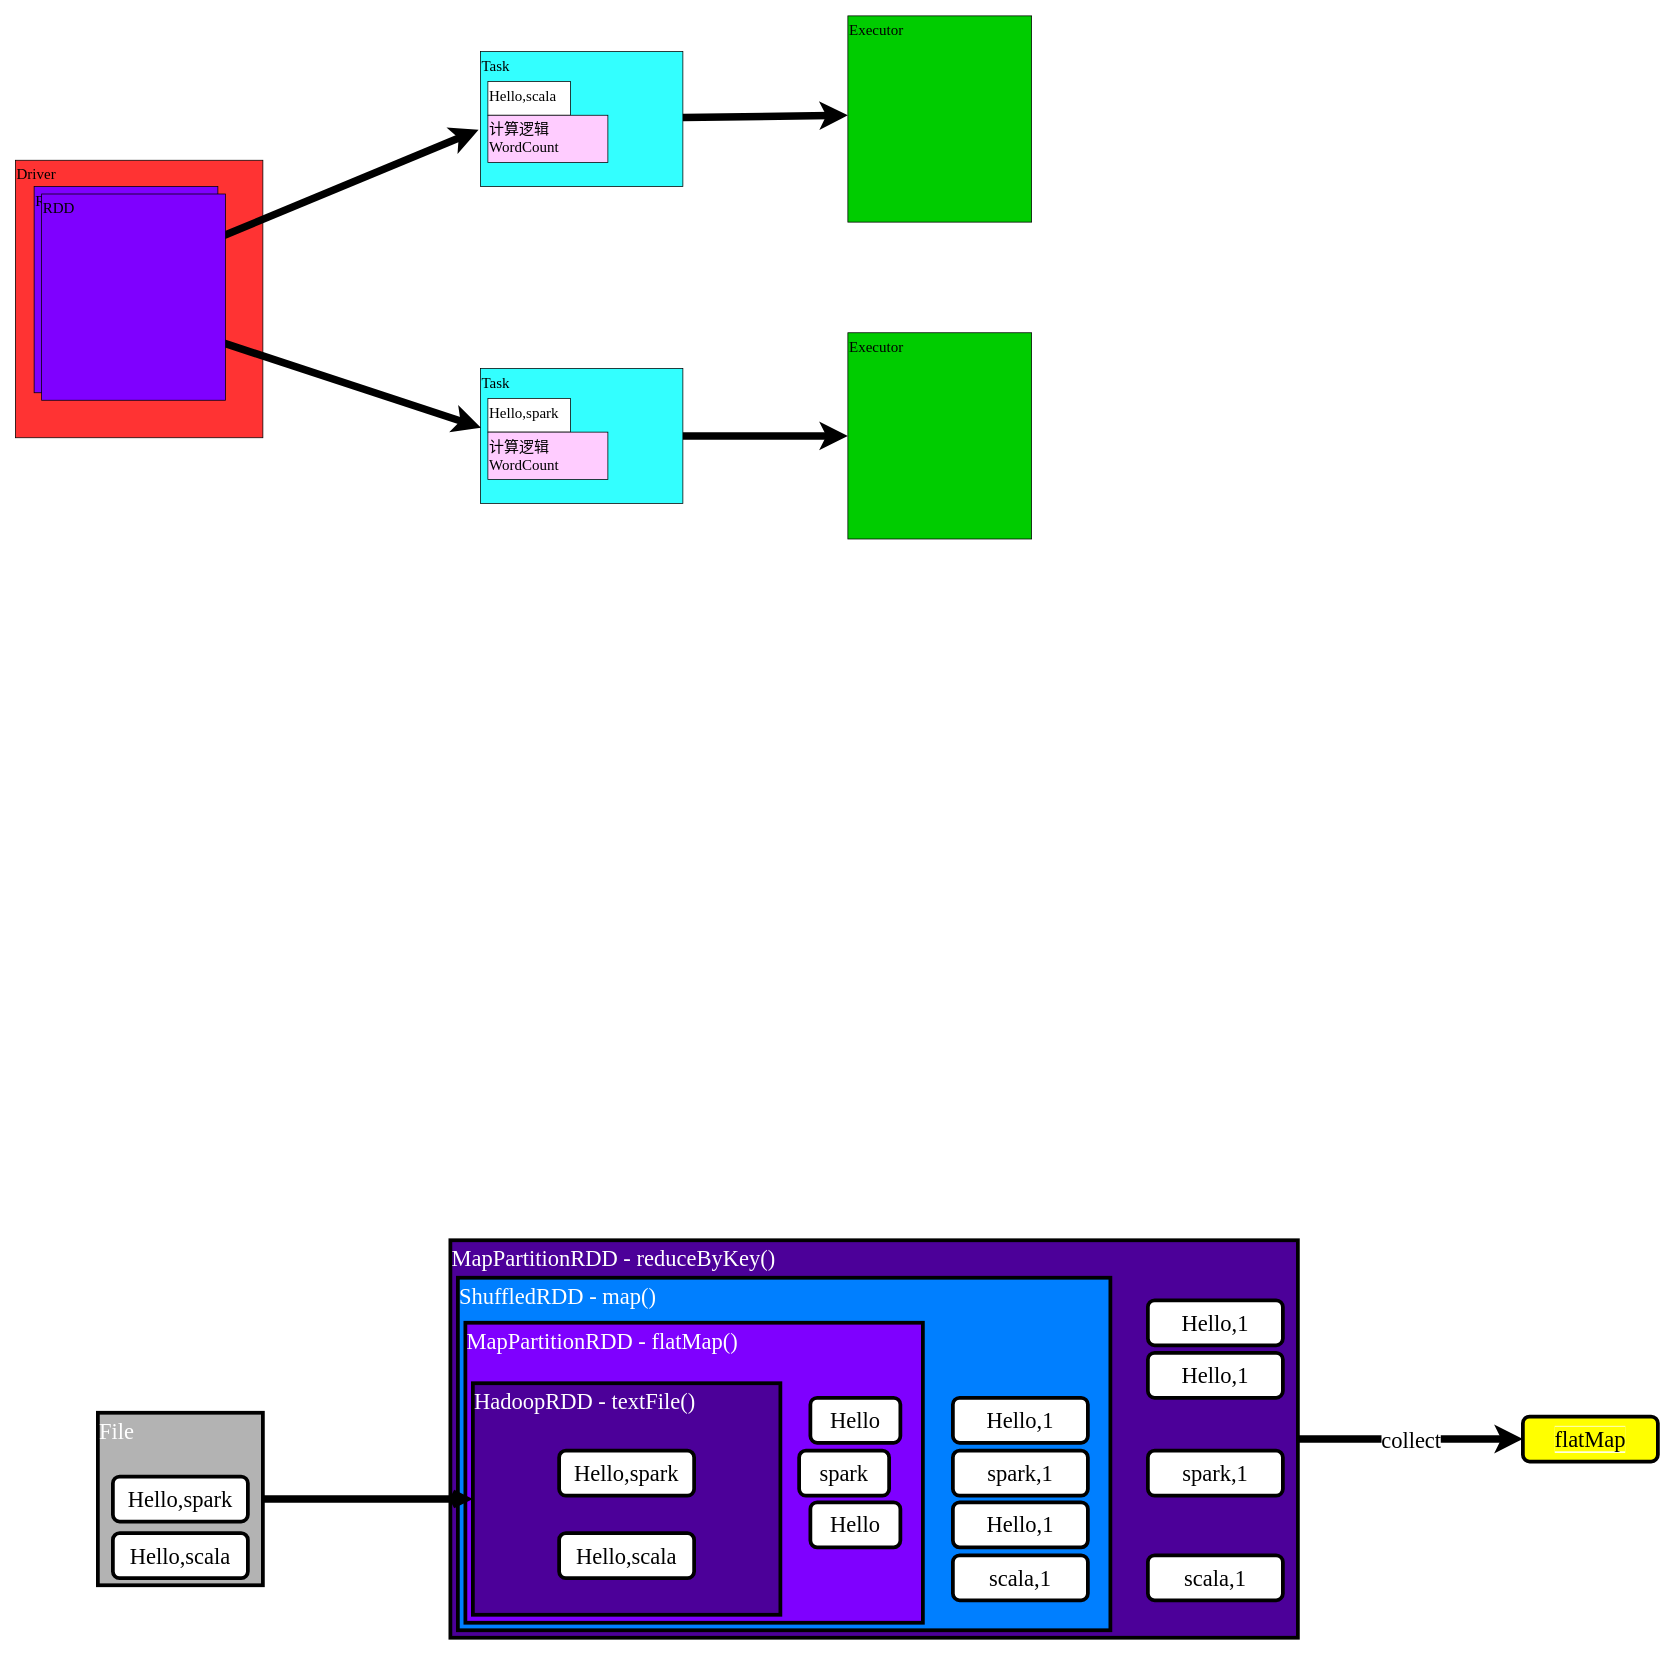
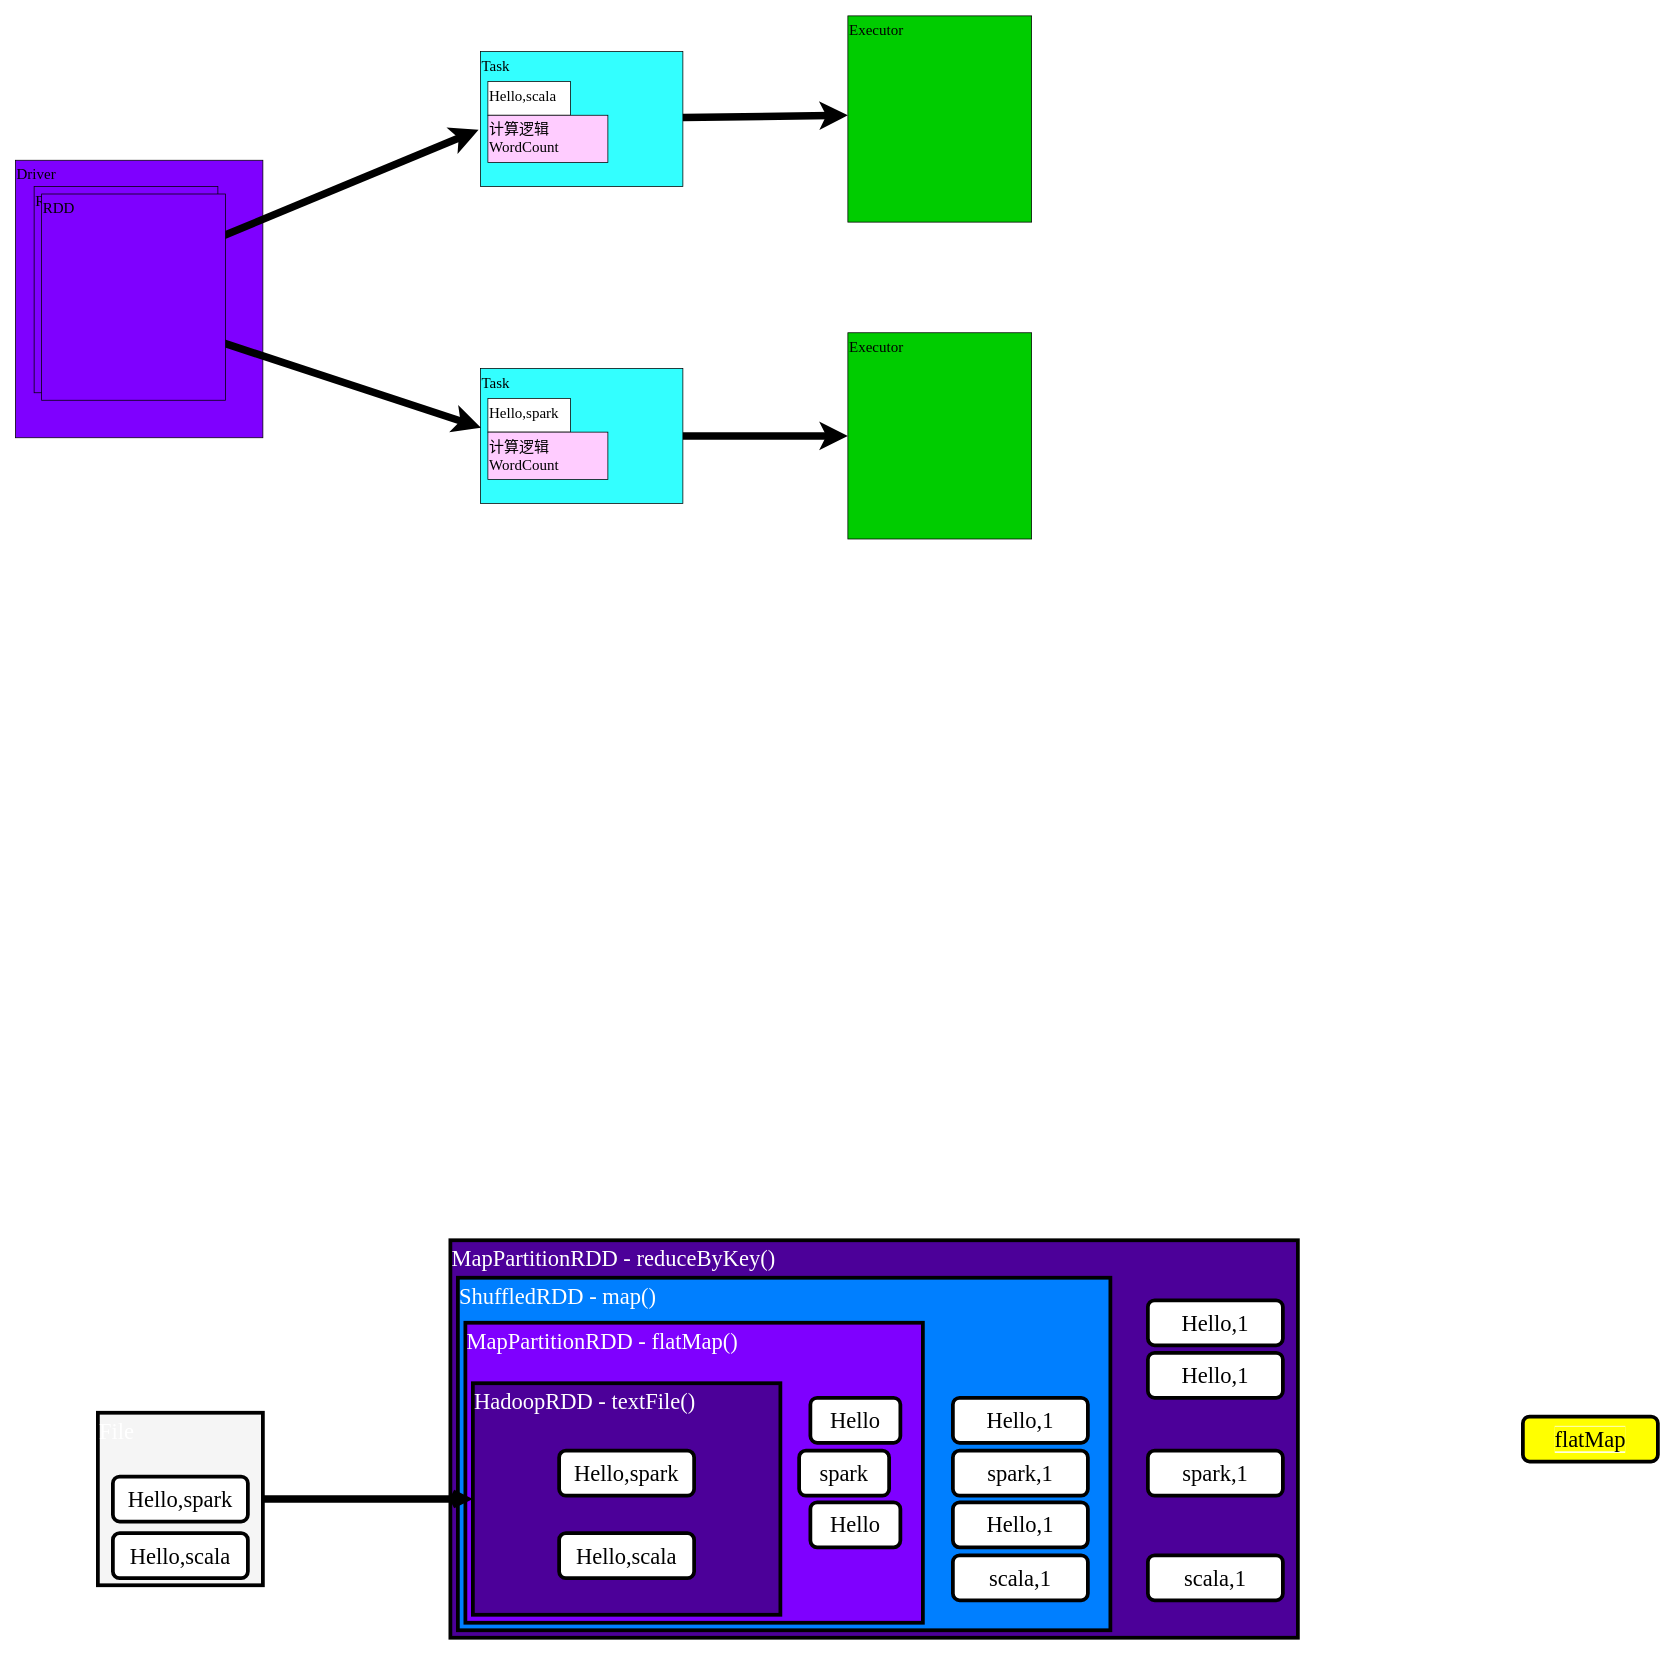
node "Driver": fillcolor #ff3333 -> #7f00ff
node "File": fillcolor #b3b3b3 -> #f5f5f5
edge "MapPartitionRDD - reduceByKey()" -> "flatMap": removed, label "collect"
